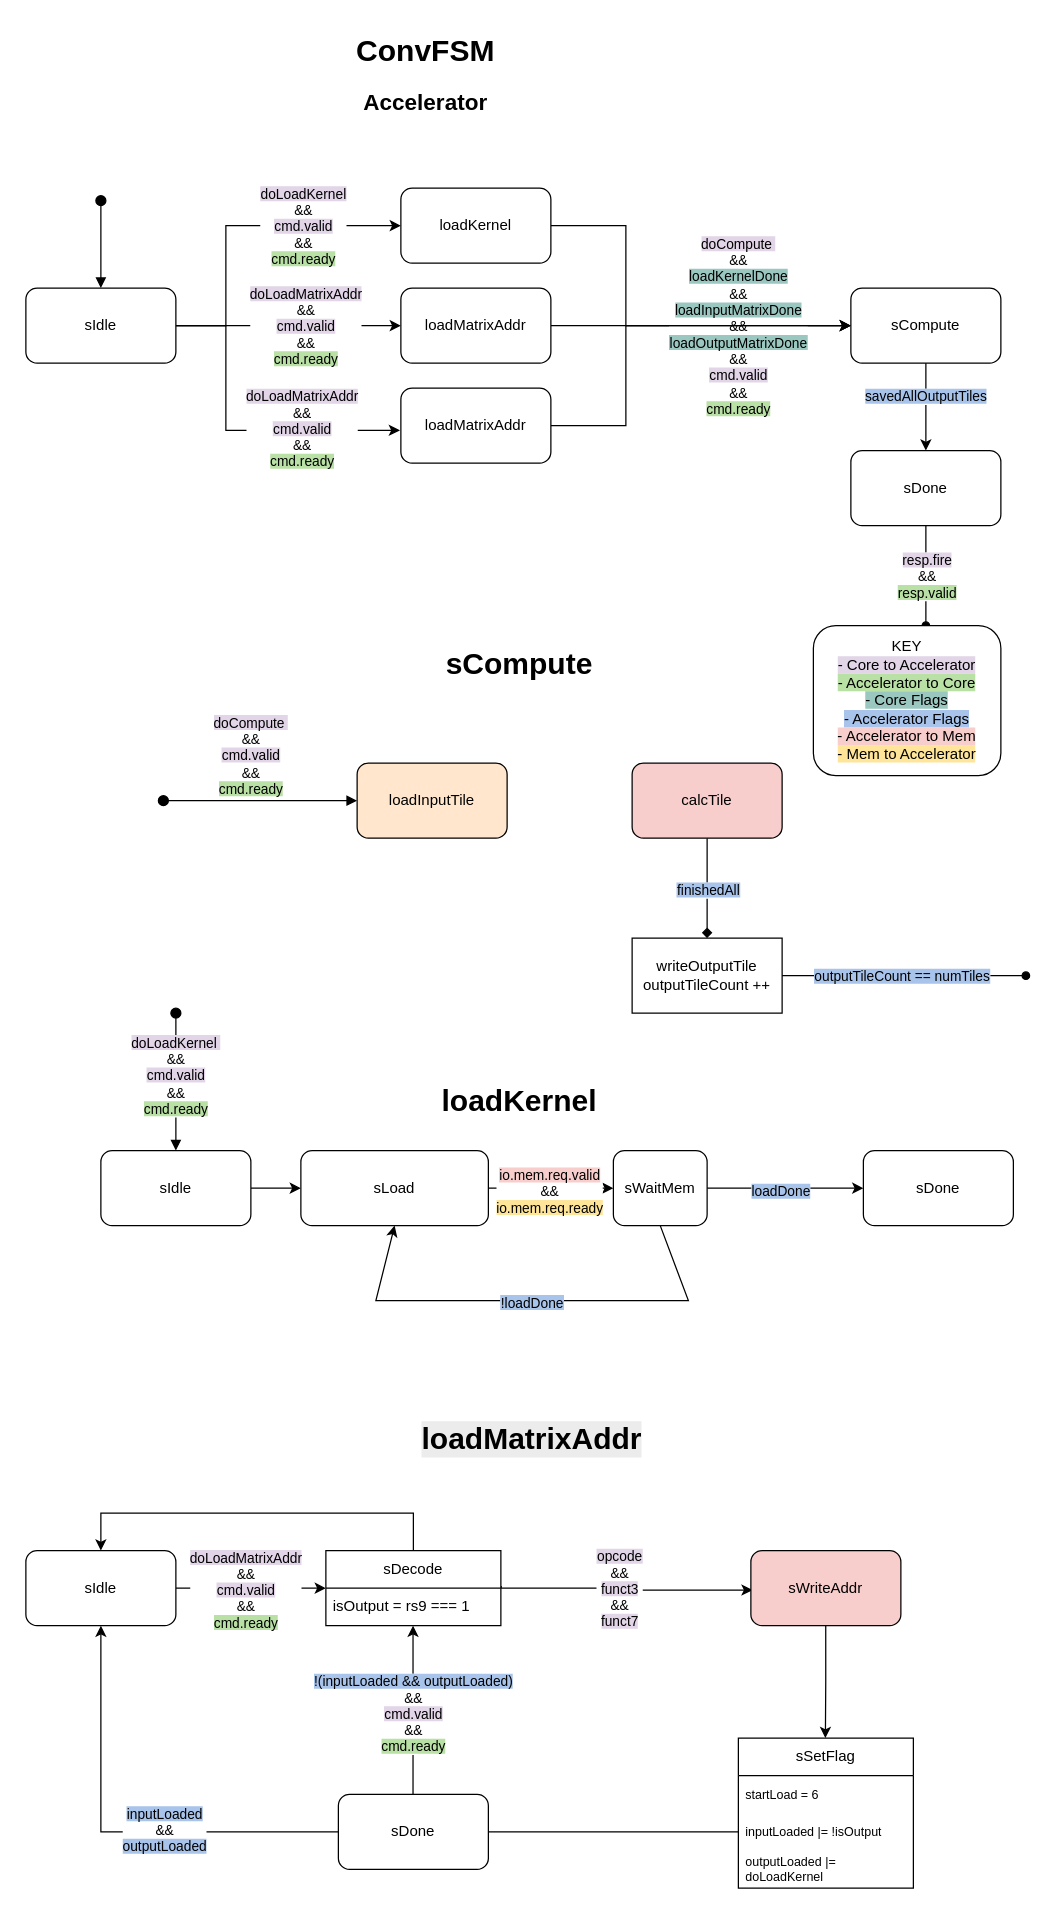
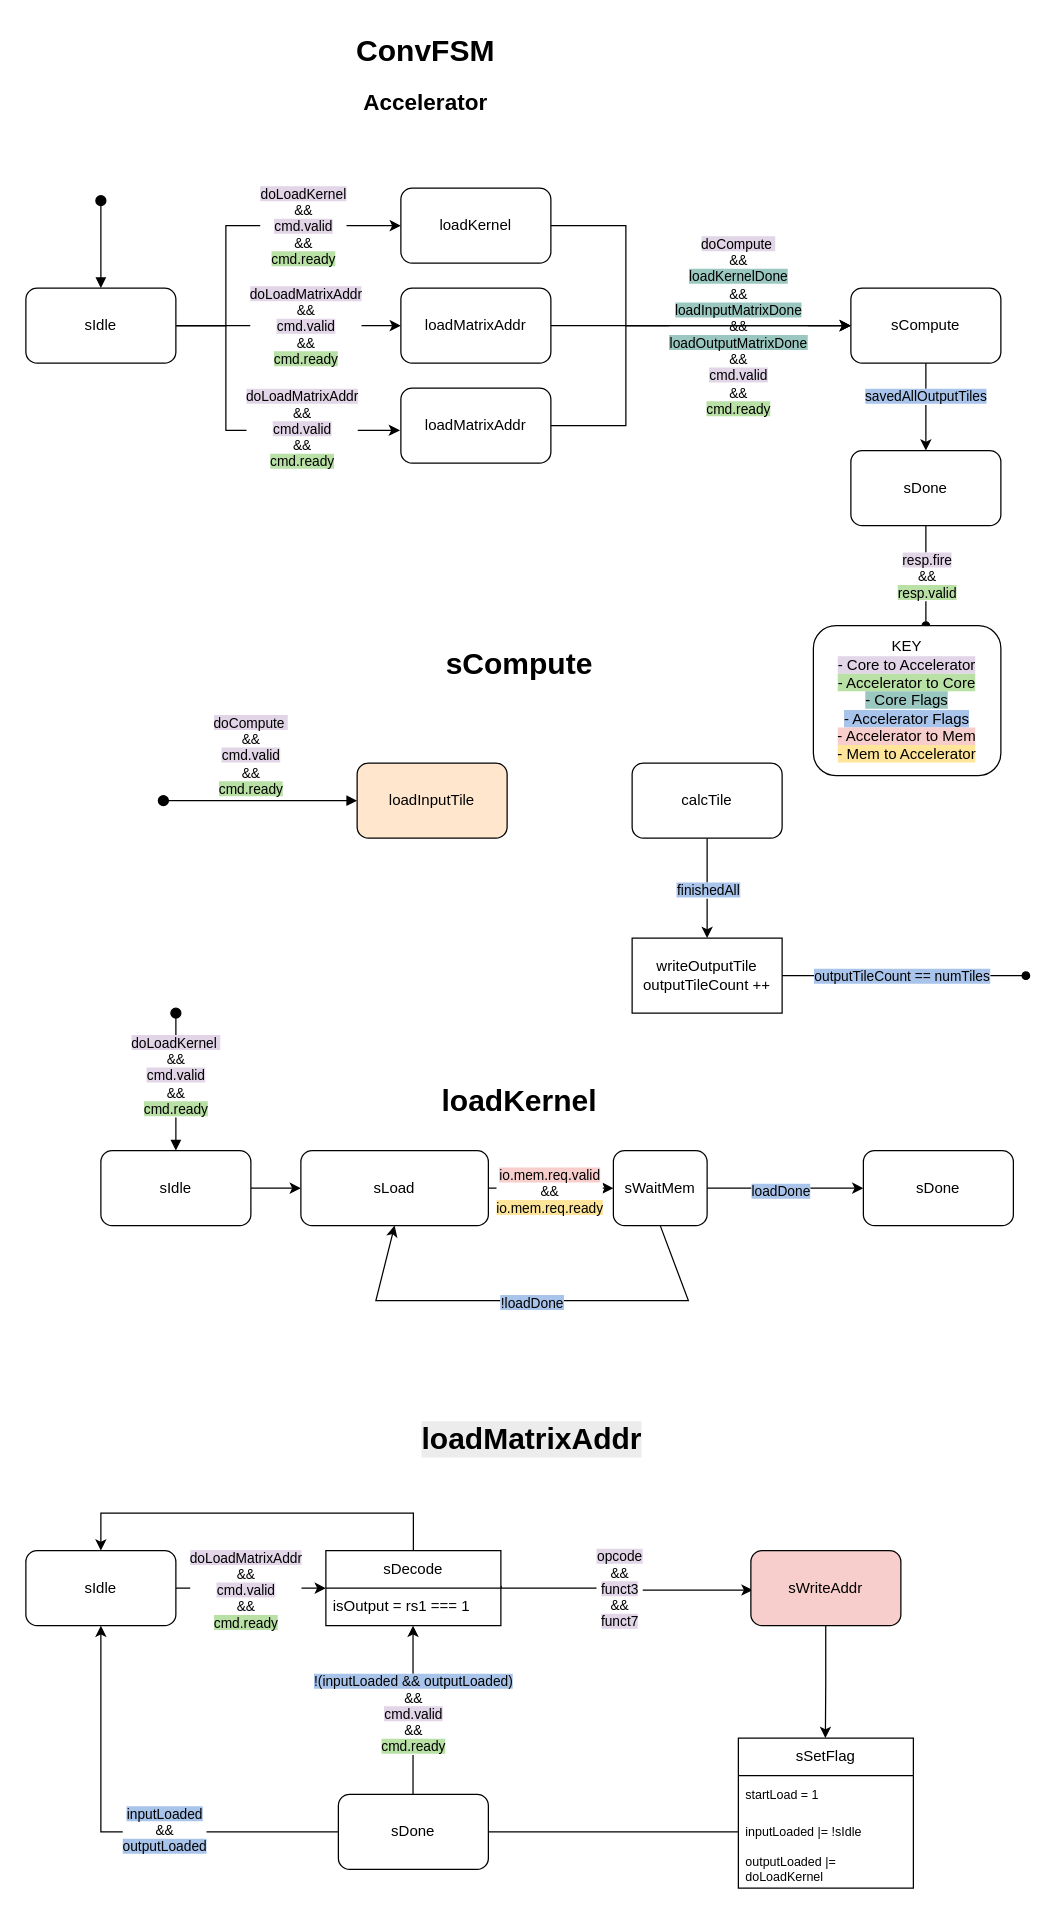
node "calcTile": fillcolor #f8cecc -> #ffffff
edge "calcTile" -> "writeOutputTile outputTileCount ++": arrowhead diamond -> classic
node "isOutput = rs9 === 1": label "isOutput = rs9 === 1" -> "isOutput = rs1 === 1"
node "startLoad = 6": label "startLoad = 6" -> "startLoad = 1"
node "inputLoaded |= !isOutput": label "inputLoaded |= !isOutput" -> "inputLoaded |= !sIdle"
